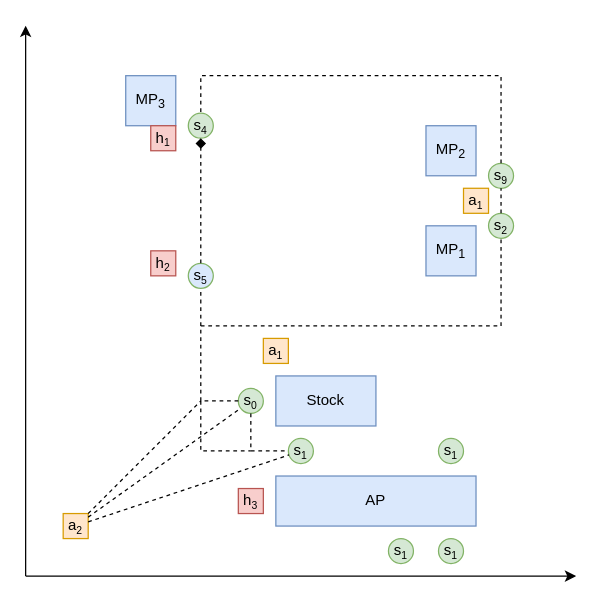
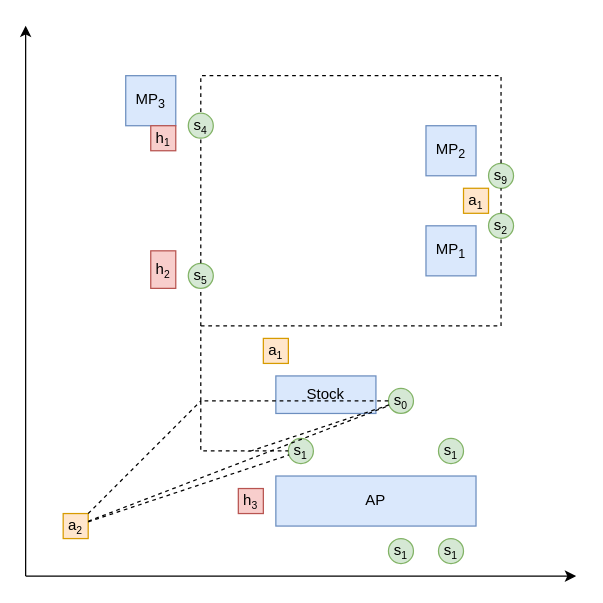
edge "s5" -> "s4": arrowhead diamond -> none
node "h2": size 25x25 -> 25x38
node "s5": fillcolor #dae8fc -> #d5e8d4
node "s0": moved (251, 401) -> (401, 401)
node "Stock": size 100x50 -> 100x38
